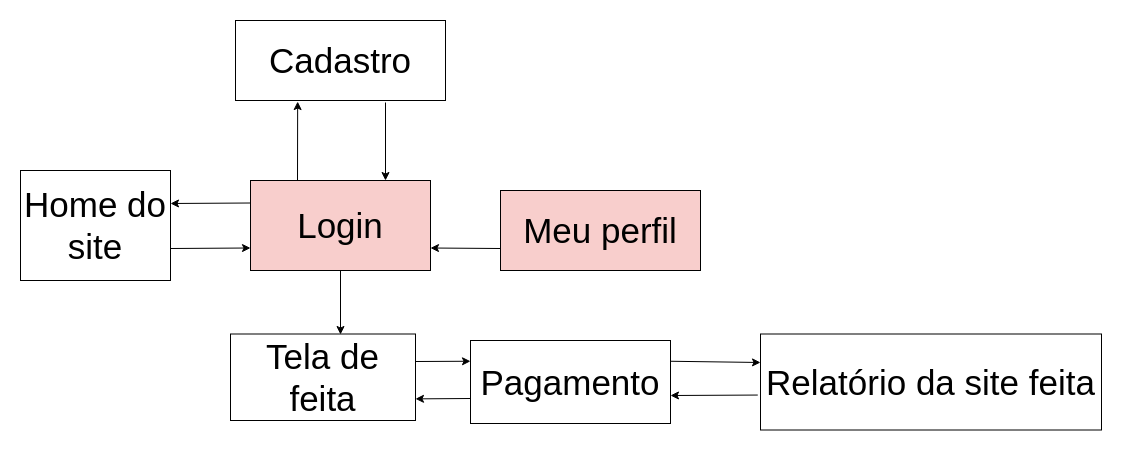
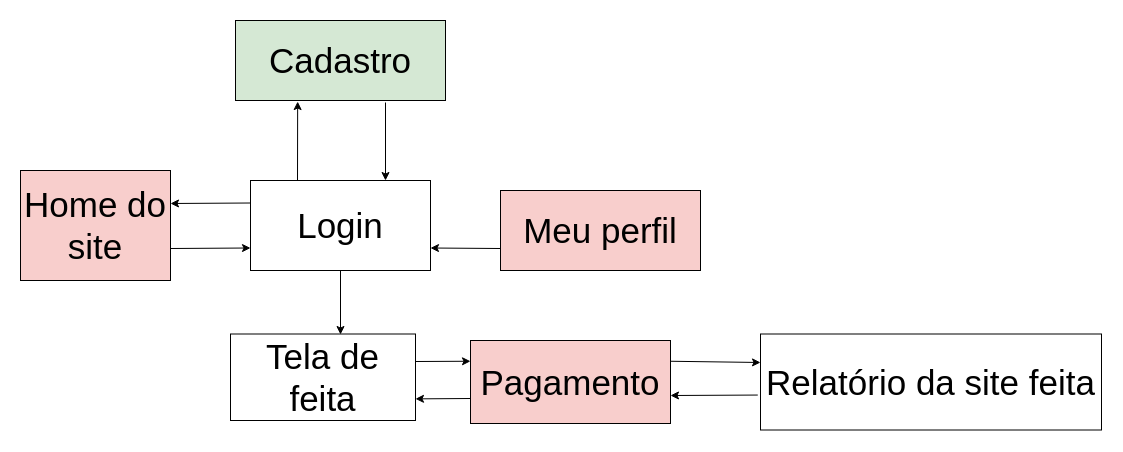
node "Cadastro": fillcolor #ffffff -> #d5e8d4
node "Home do site": fillcolor #ffffff -> #f8cecc
node "Login": fillcolor #f8cecc -> #ffffff
node "Pagamento": fillcolor #ffffff -> #f8cecc
